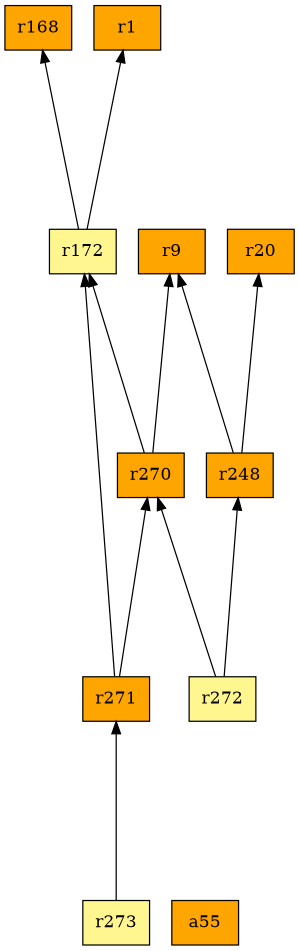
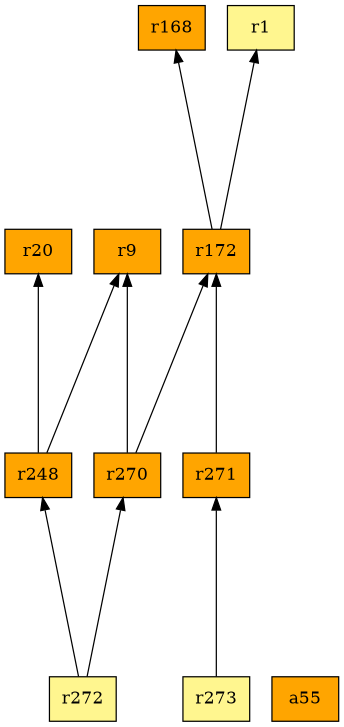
node "r1": fillcolor orange -> khaki1
node "r172": fillcolor khaki1 -> orange
edge "r271" -> "r270": removed
